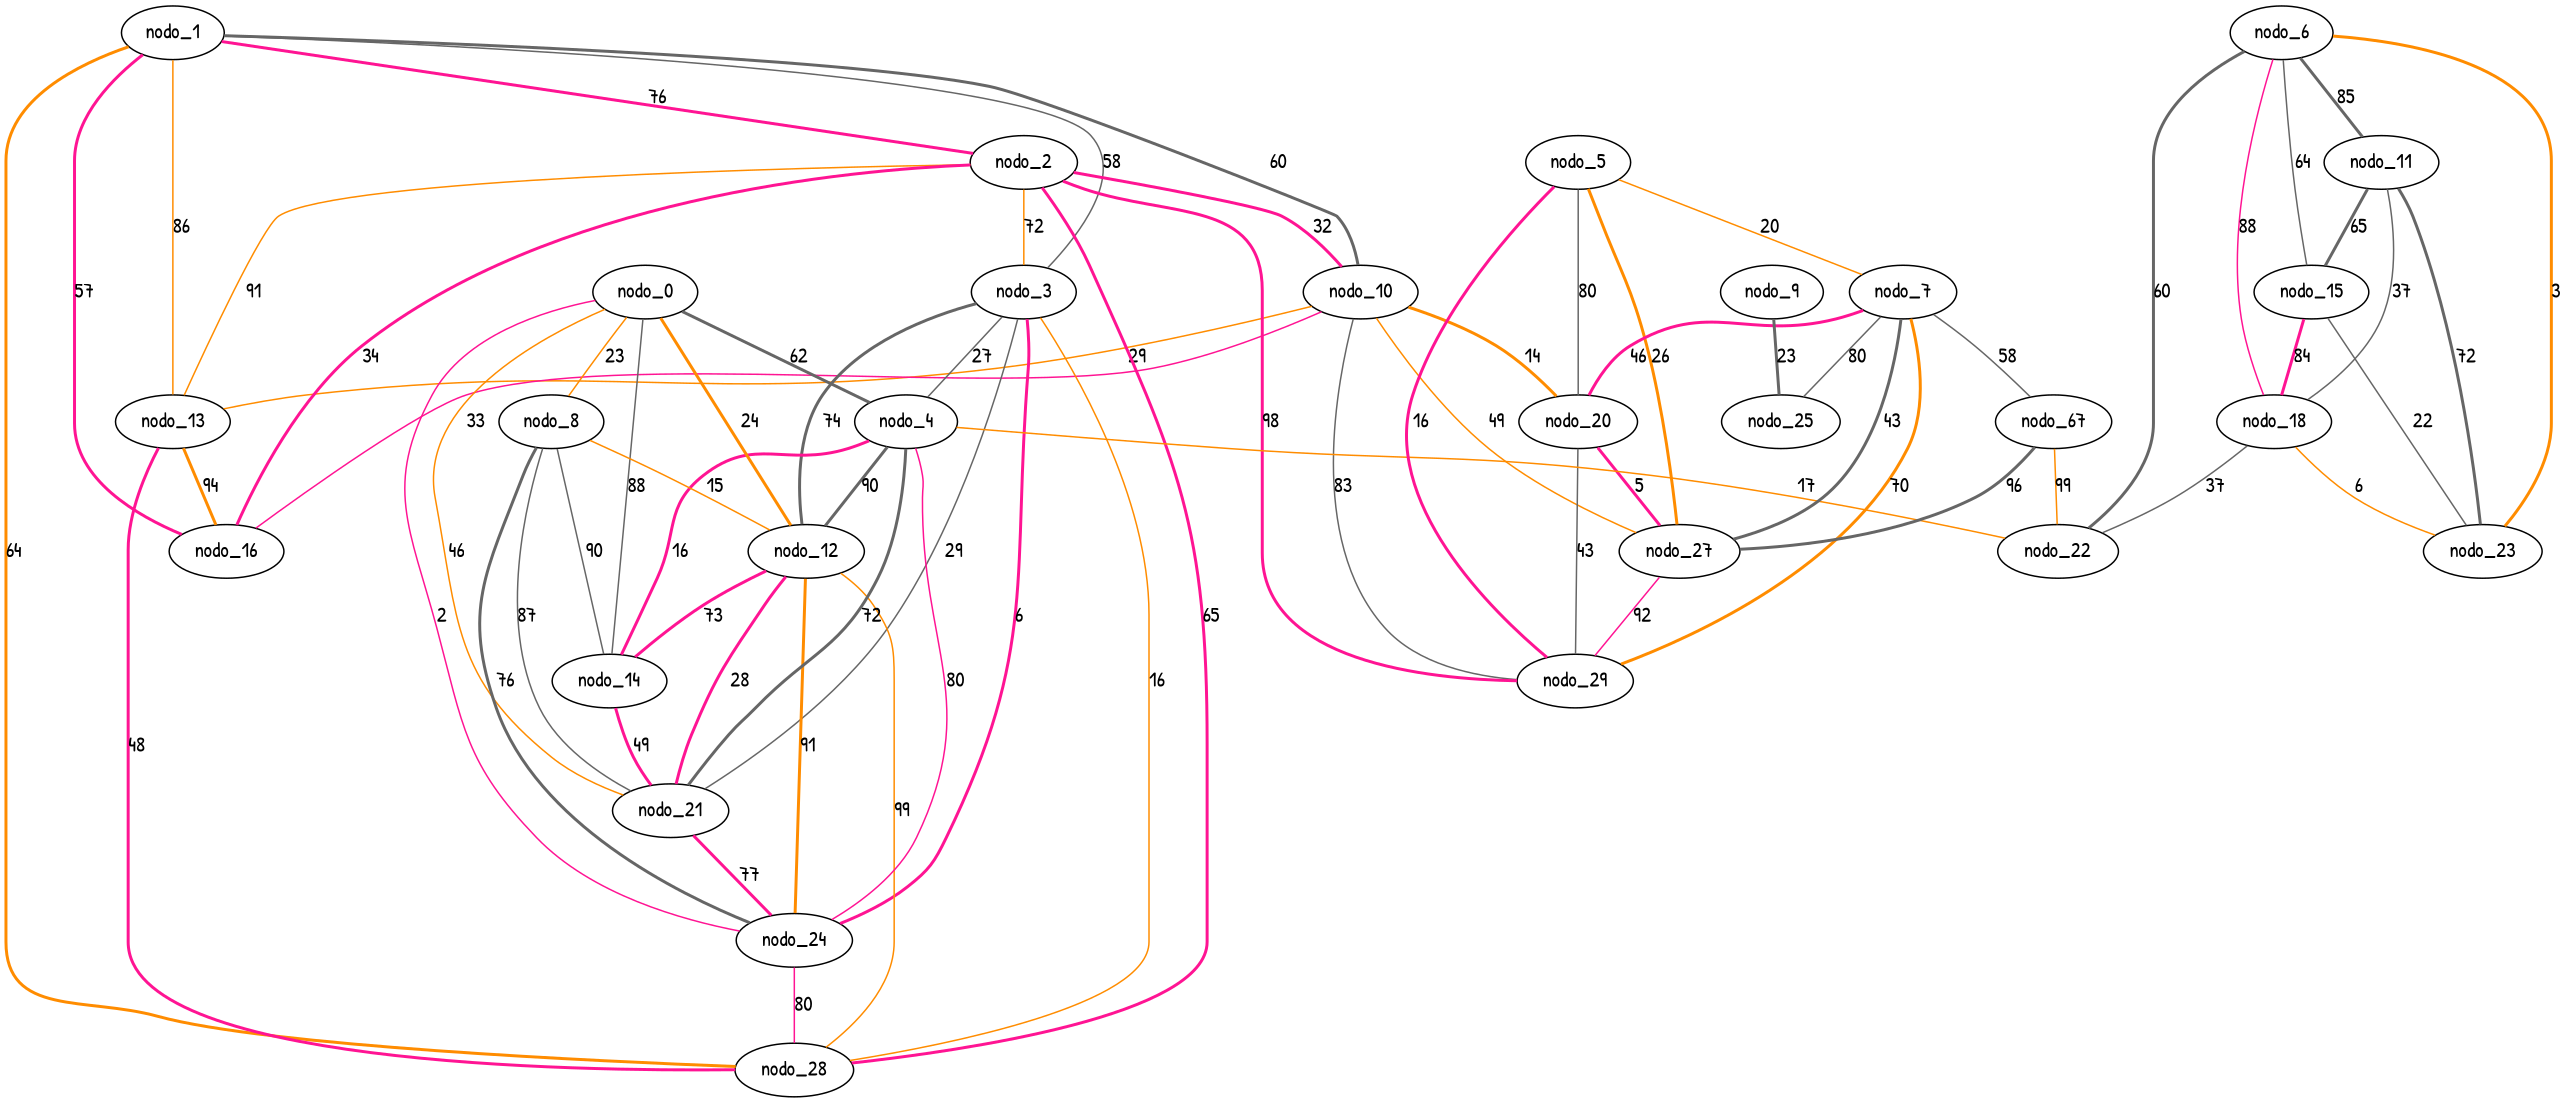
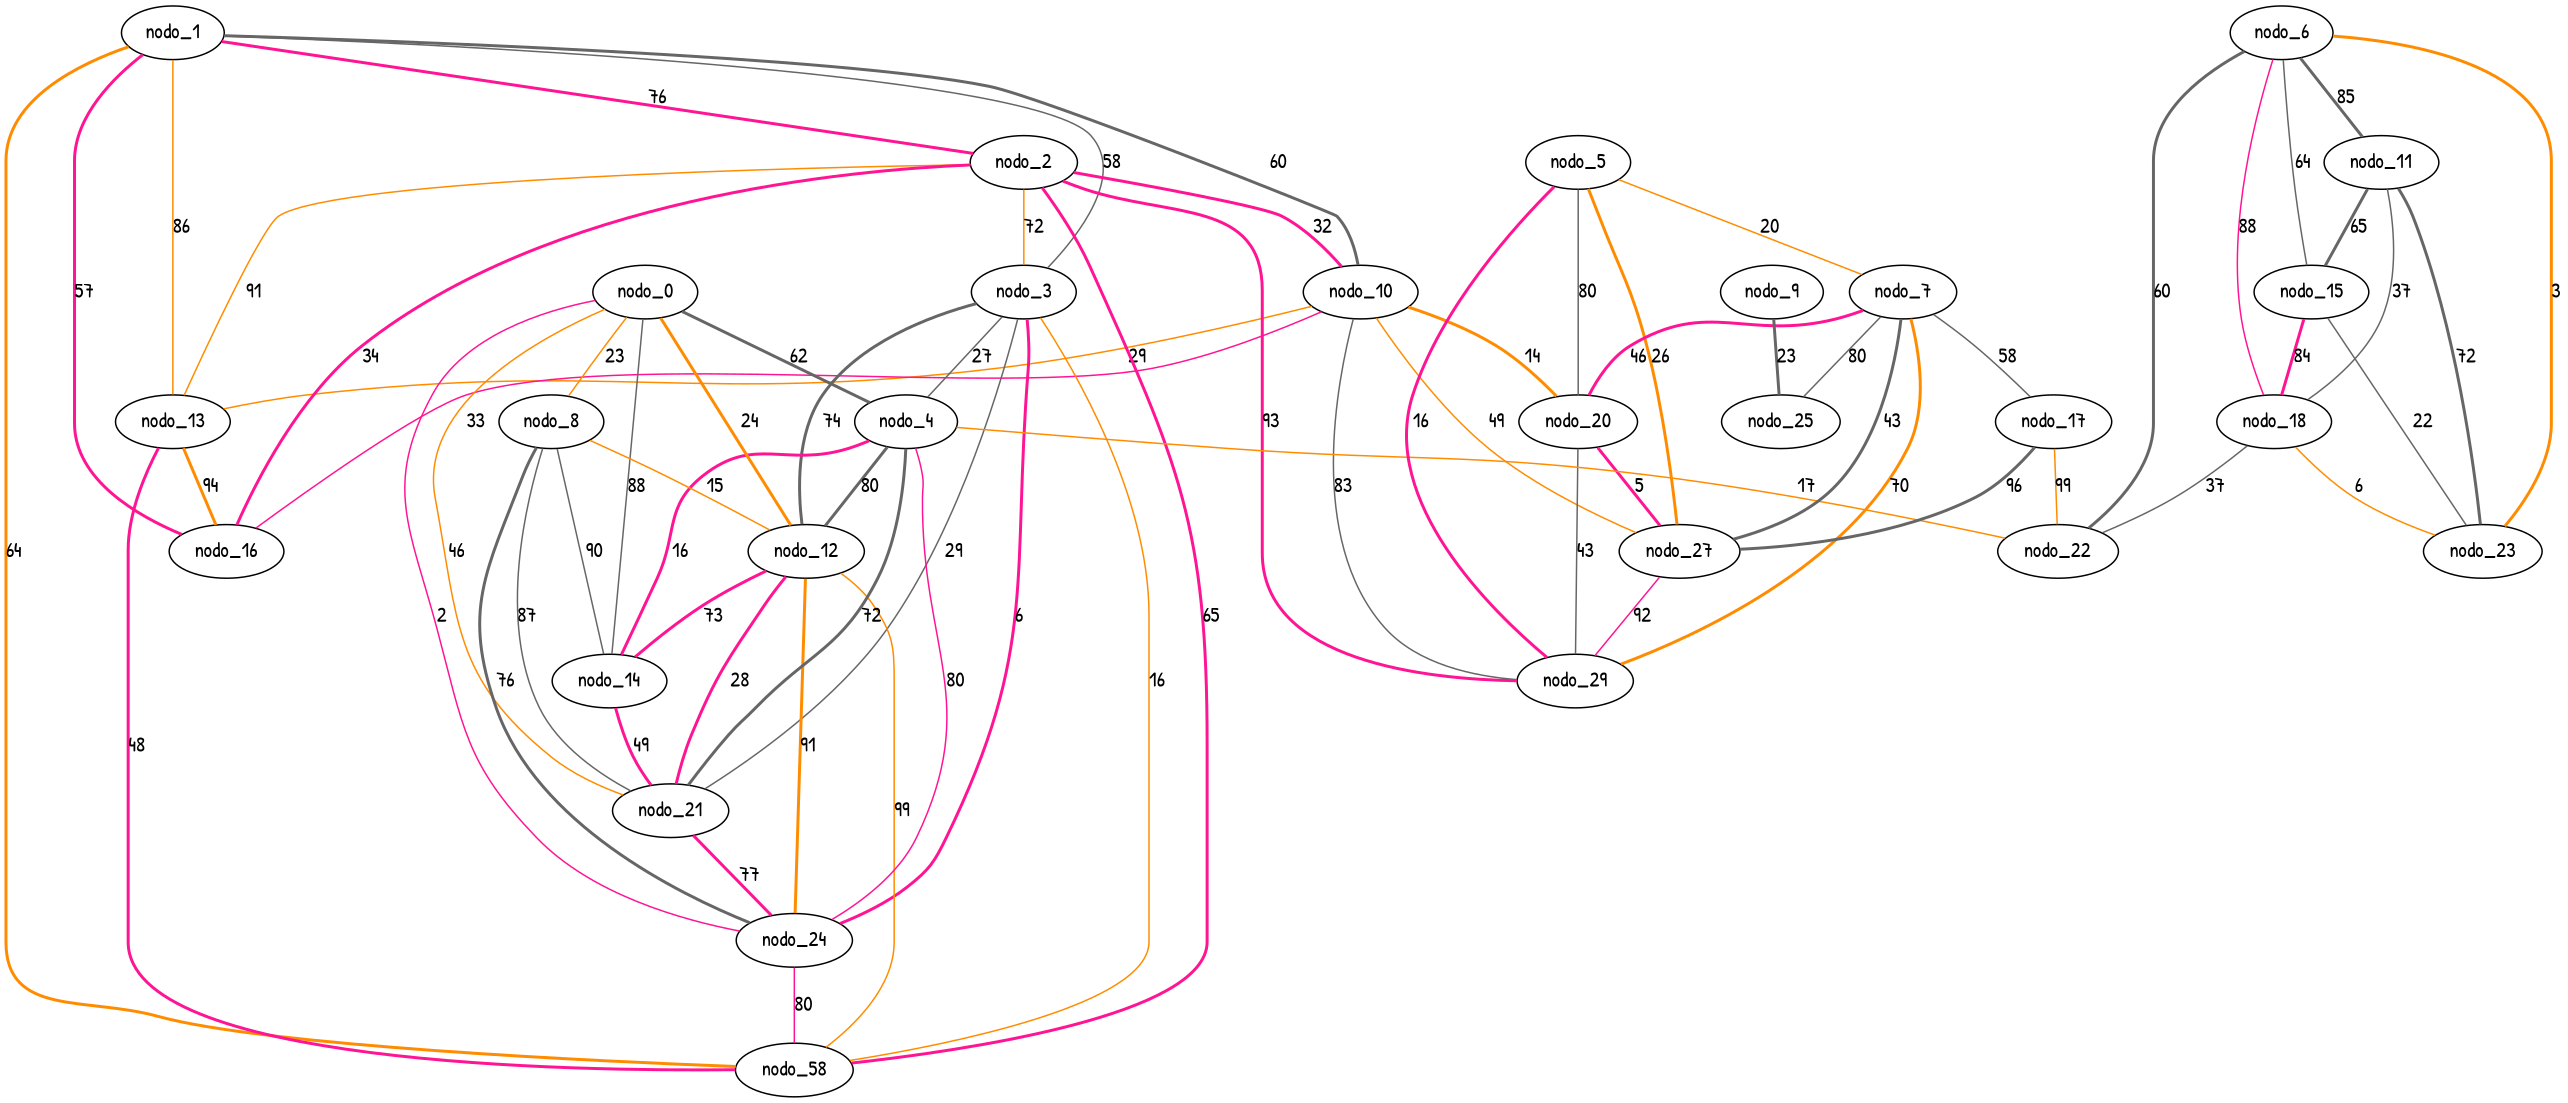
edge "nodo_2" -- "nodo_29": label "98" -> "93"
node "nodo_67": label "nodo_67" -> "nodo_17"
edge "nodo_4" -- "nodo_12": label "90" -> "80"
node "nodo_28": label "nodo_28" -> "nodo_58"
